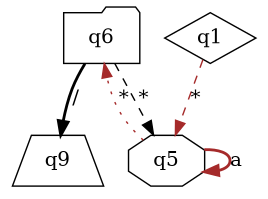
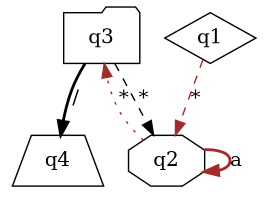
node "q6": label "q6" -> "q3"
node "q9": label "q9" -> "q4"
node "q5": label "q5" -> "q2"
